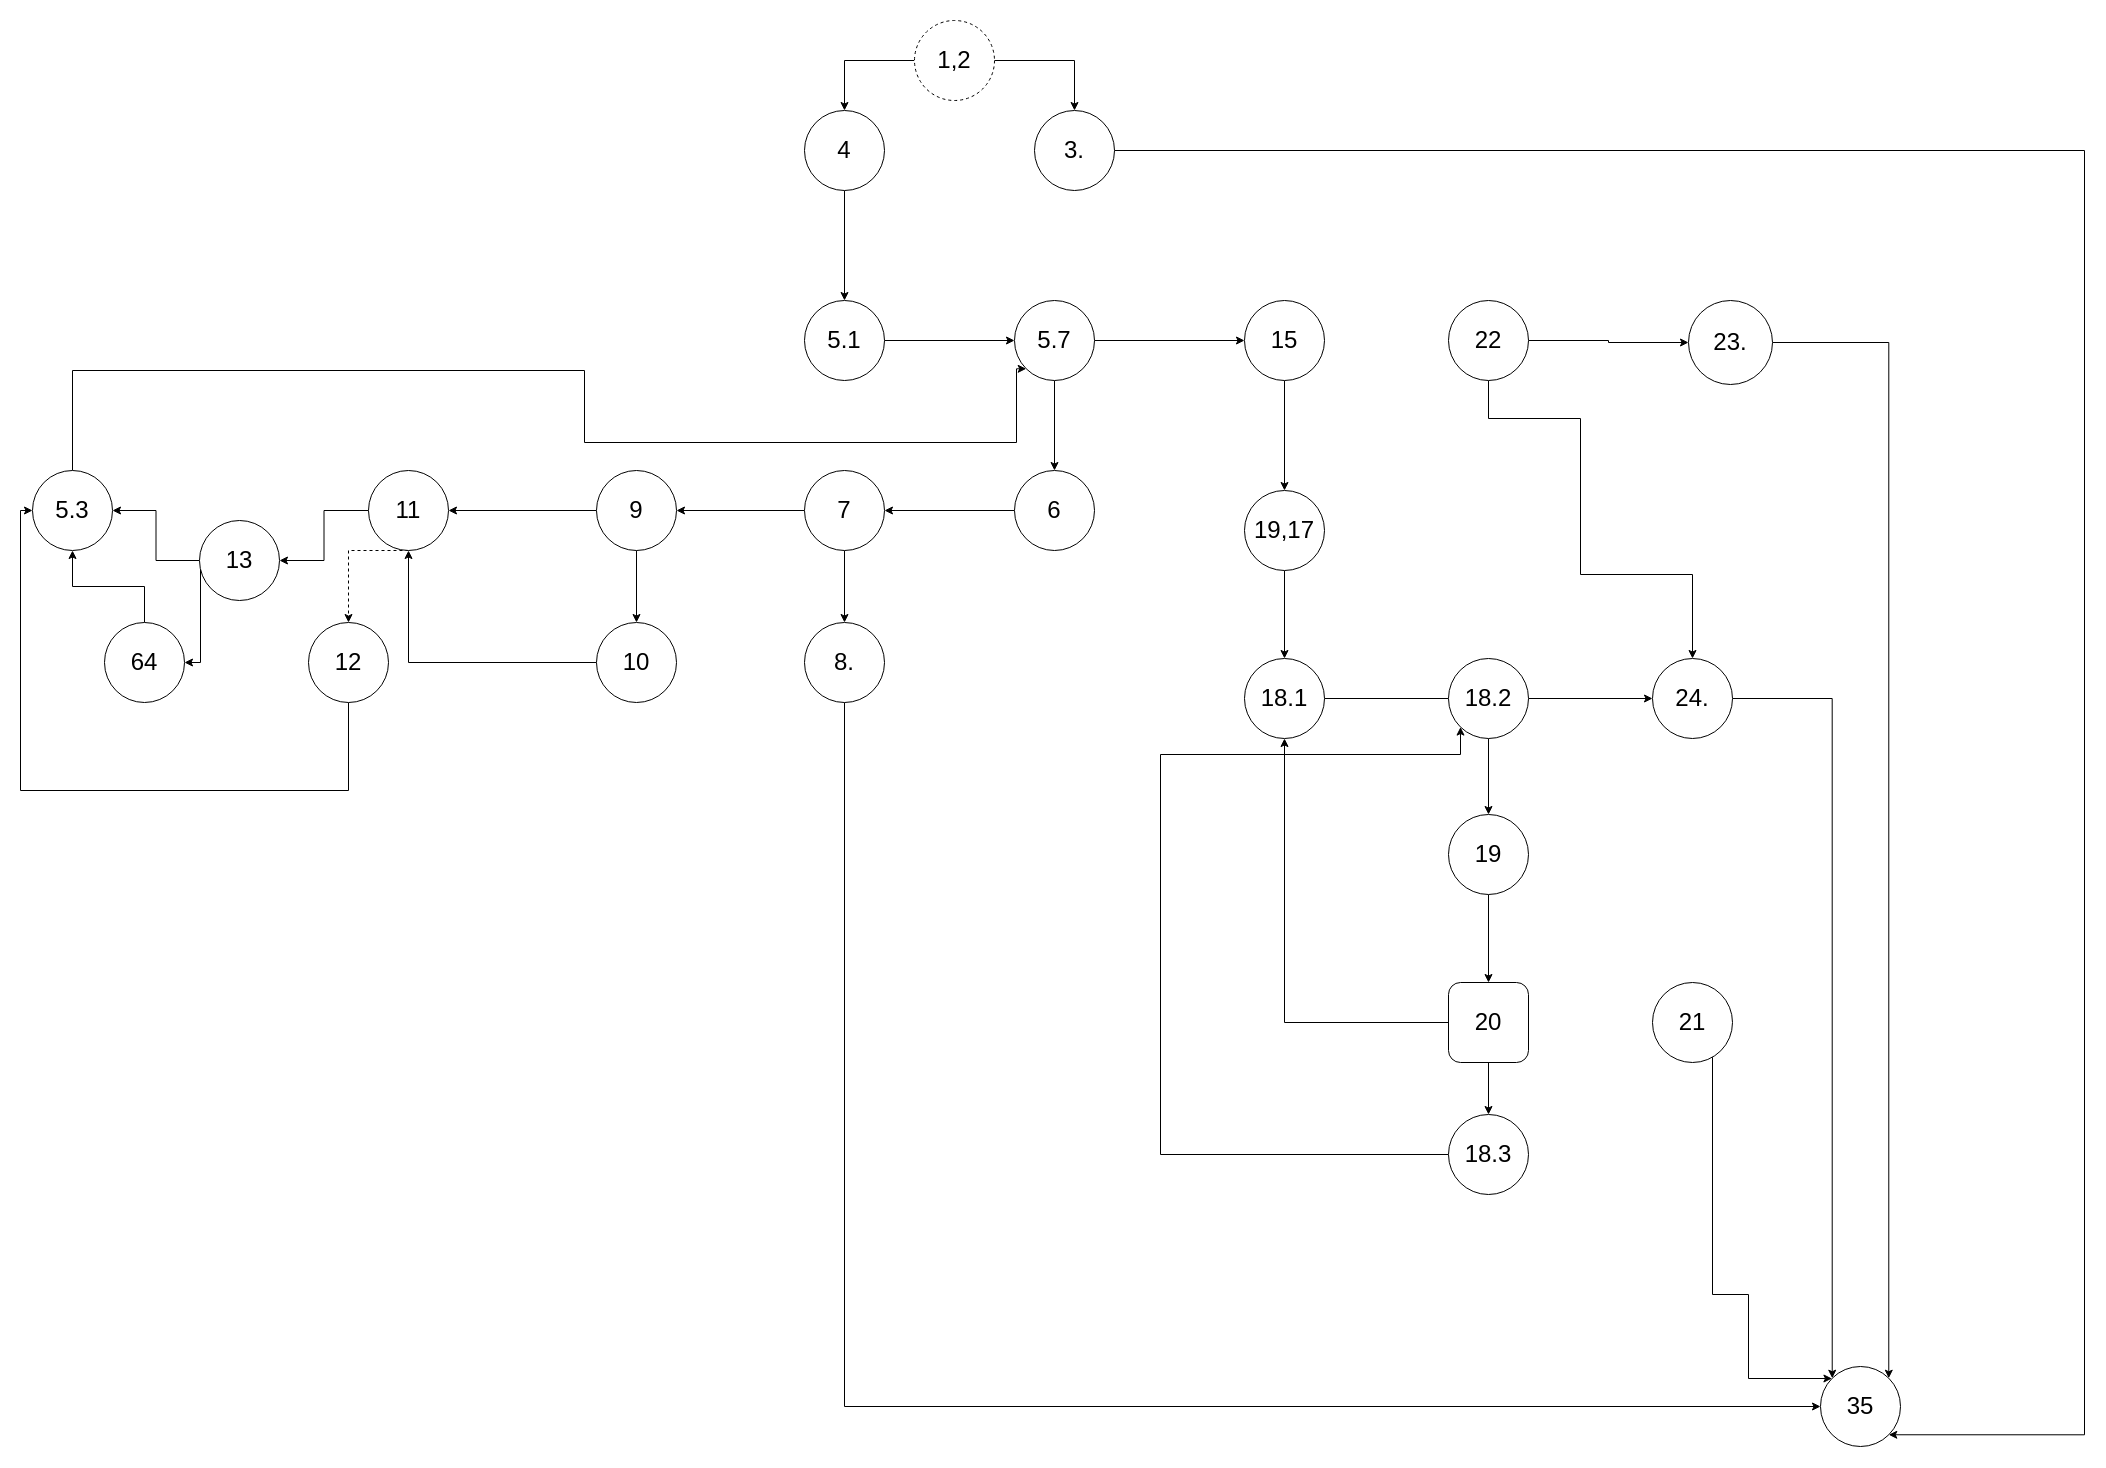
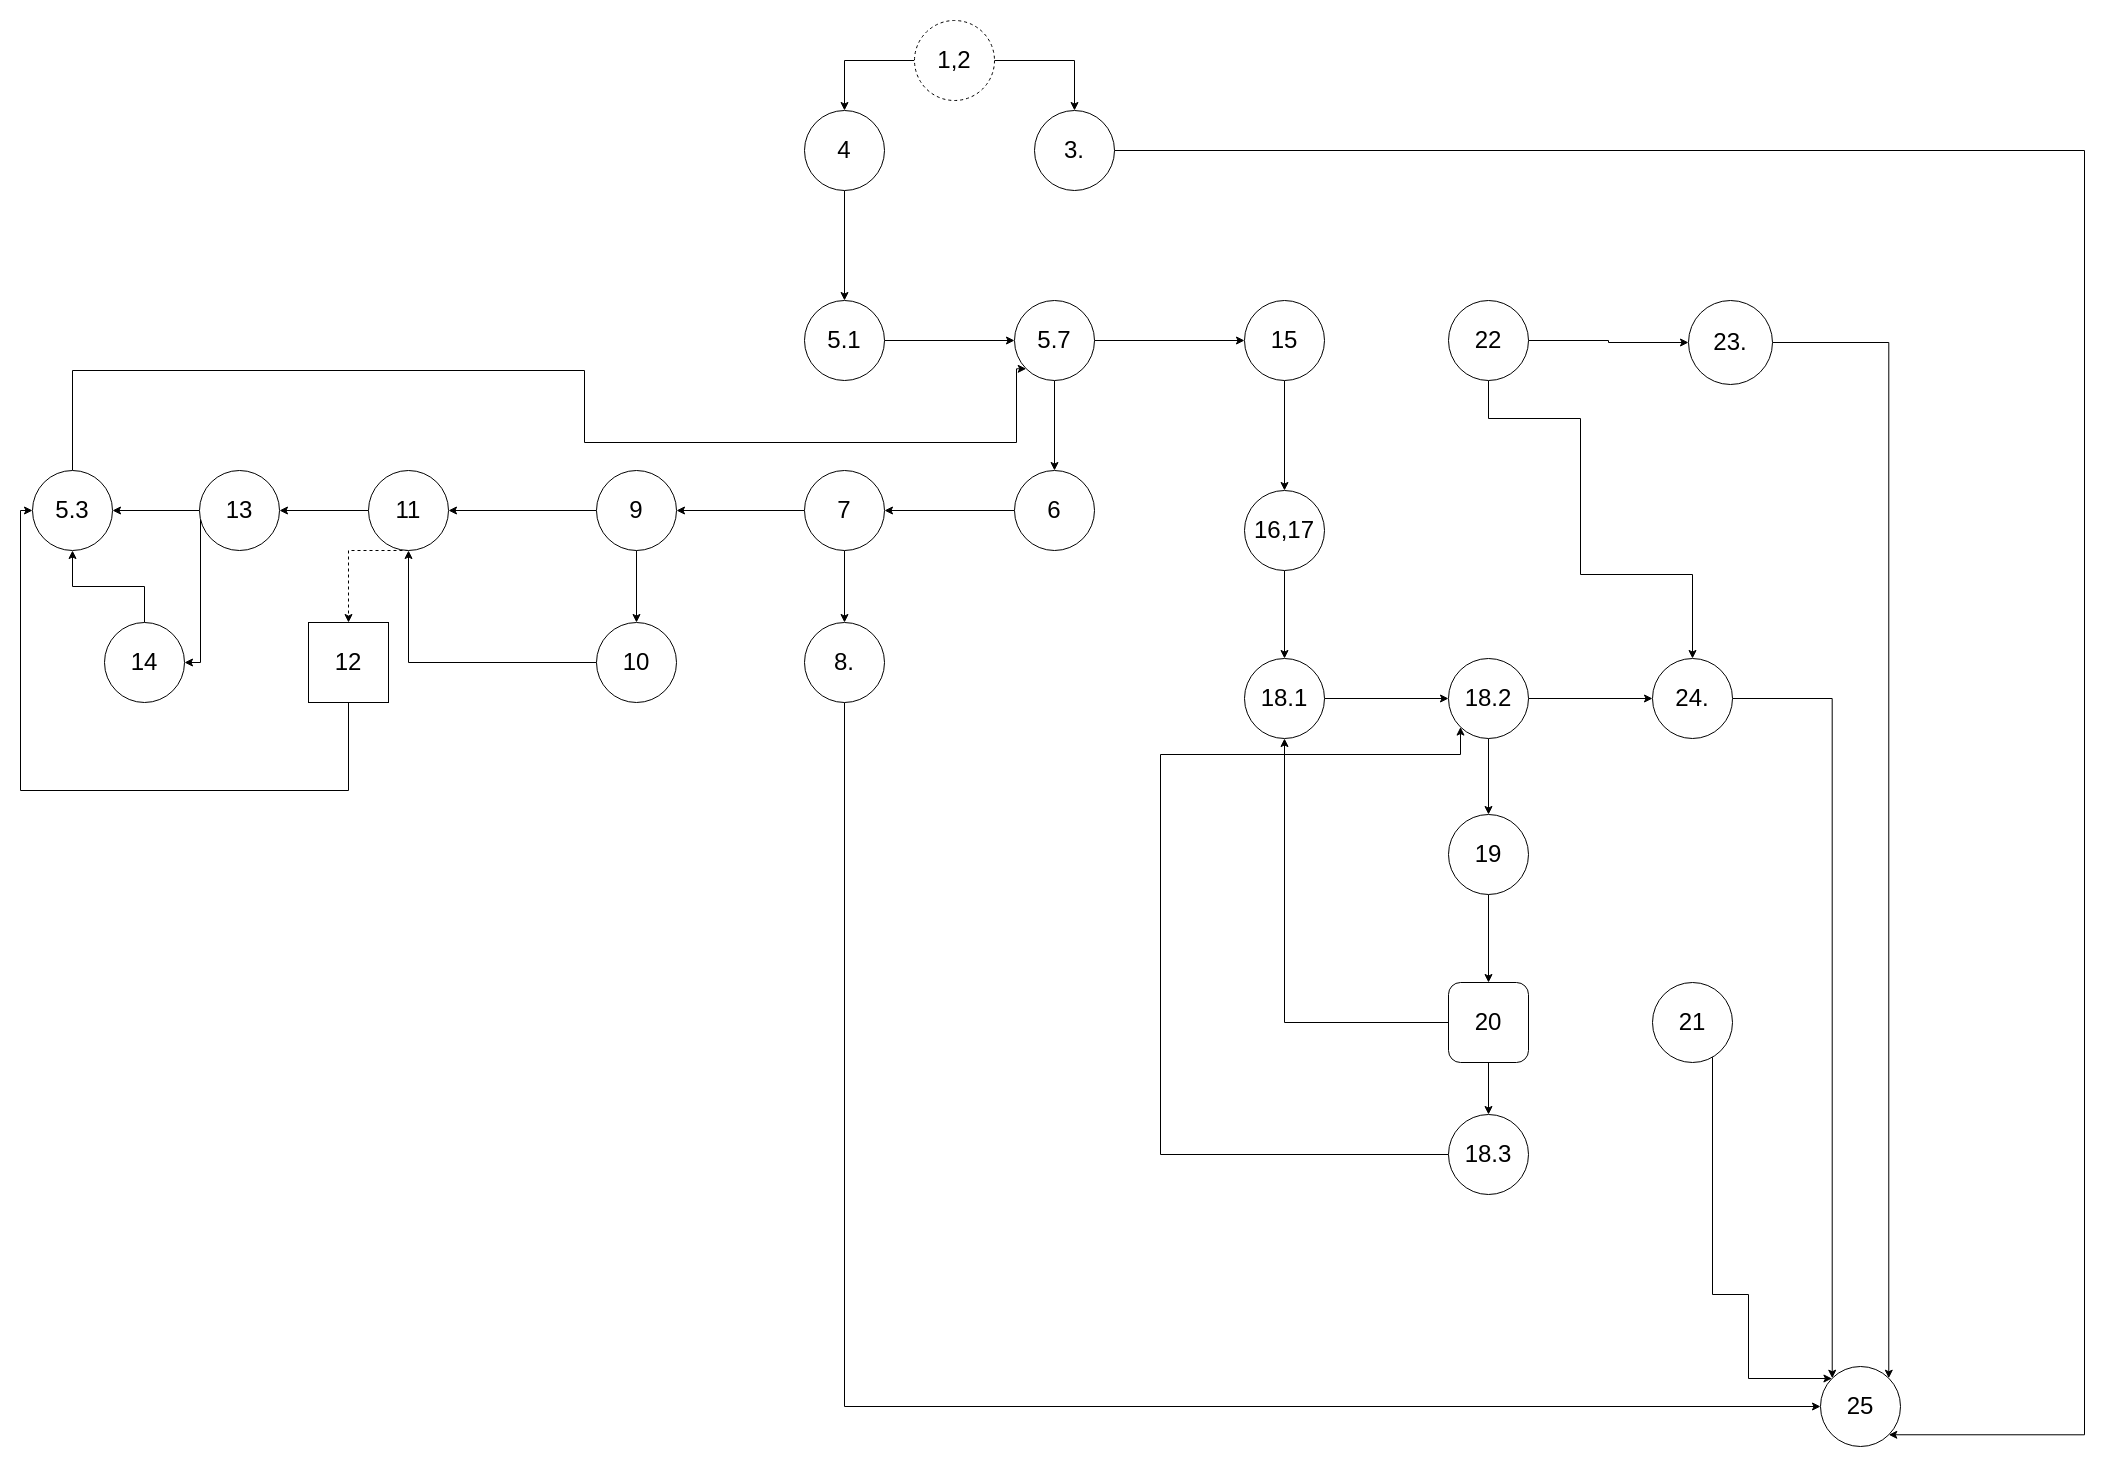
node "19,17": label "19,17" -> "16,17"
node "13": moved (240, 561) -> (240, 511)
node "64": label "64" -> "14"
node "12": shape ellipse -> rectangle
edge "18.1" -- "18.2": arrowhead none -> classic
node "35": label "35" -> "25"
